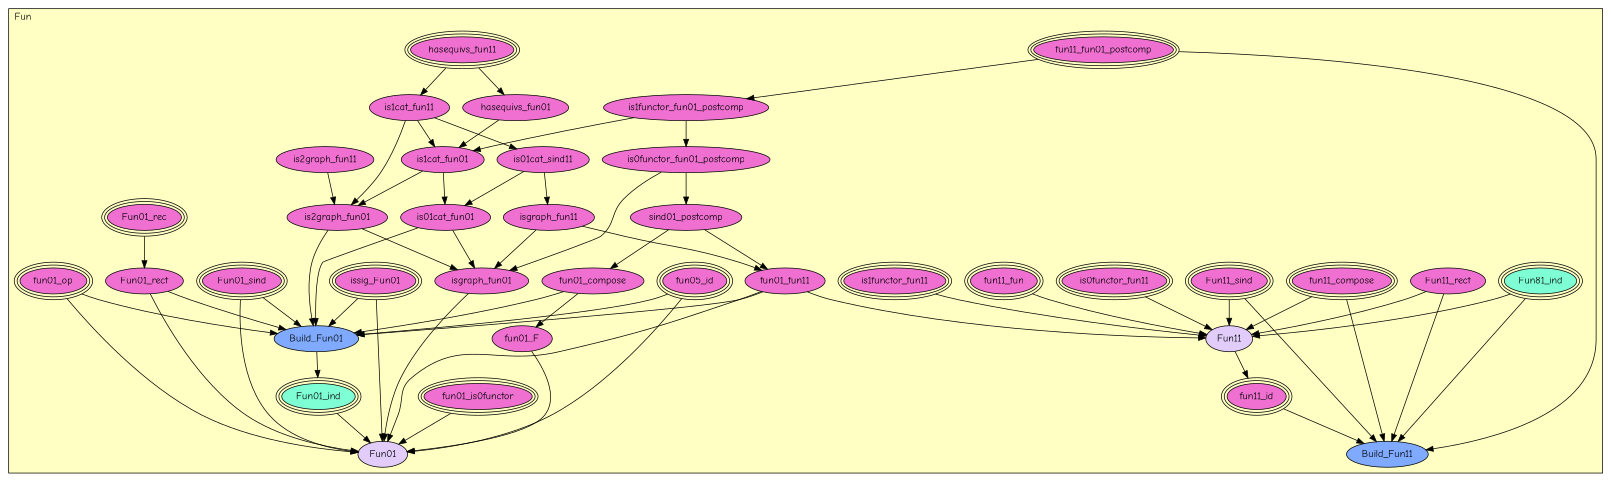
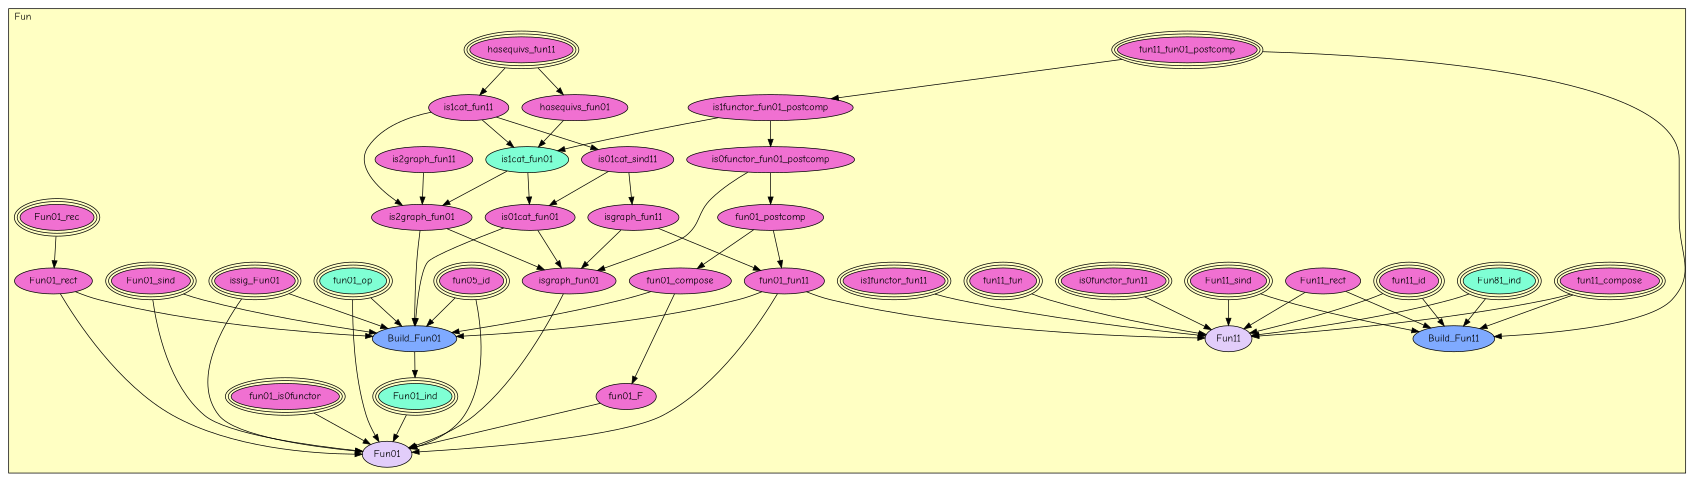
node "is1cat_fun01": fillcolor #f070d1 -> #7fffd4
node "sind01_postcomp": label "sind01_postcomp" -> "fun01_postcomp"
node "fun01_op": fillcolor #f070d1 -> #7fffd4
edge "Fun11" -> "fun11_id": reversed
